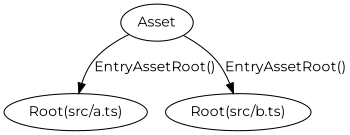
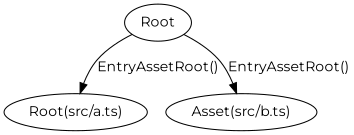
node "Asset": label "Asset" -> "Root"
node "Root(src/b.ts)": label "Root(src/b.ts)" -> "Asset(src/b.ts)"
